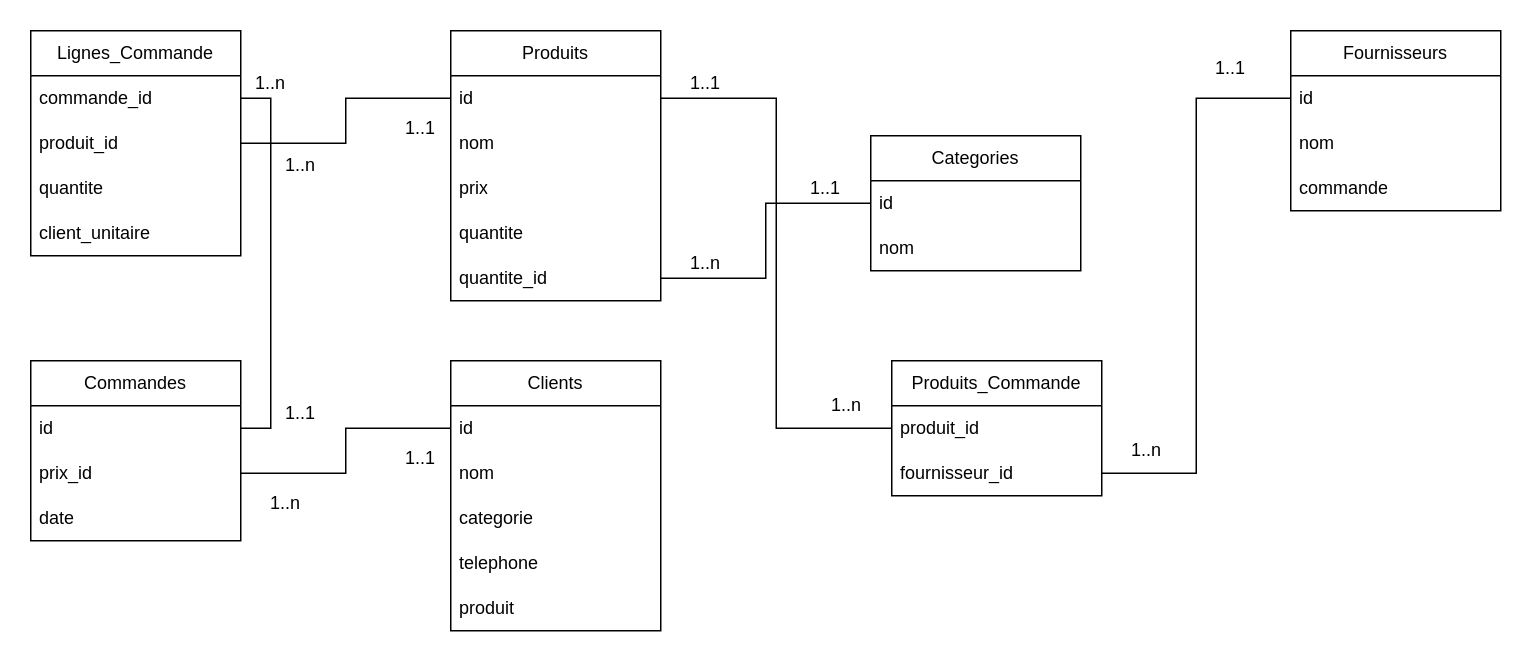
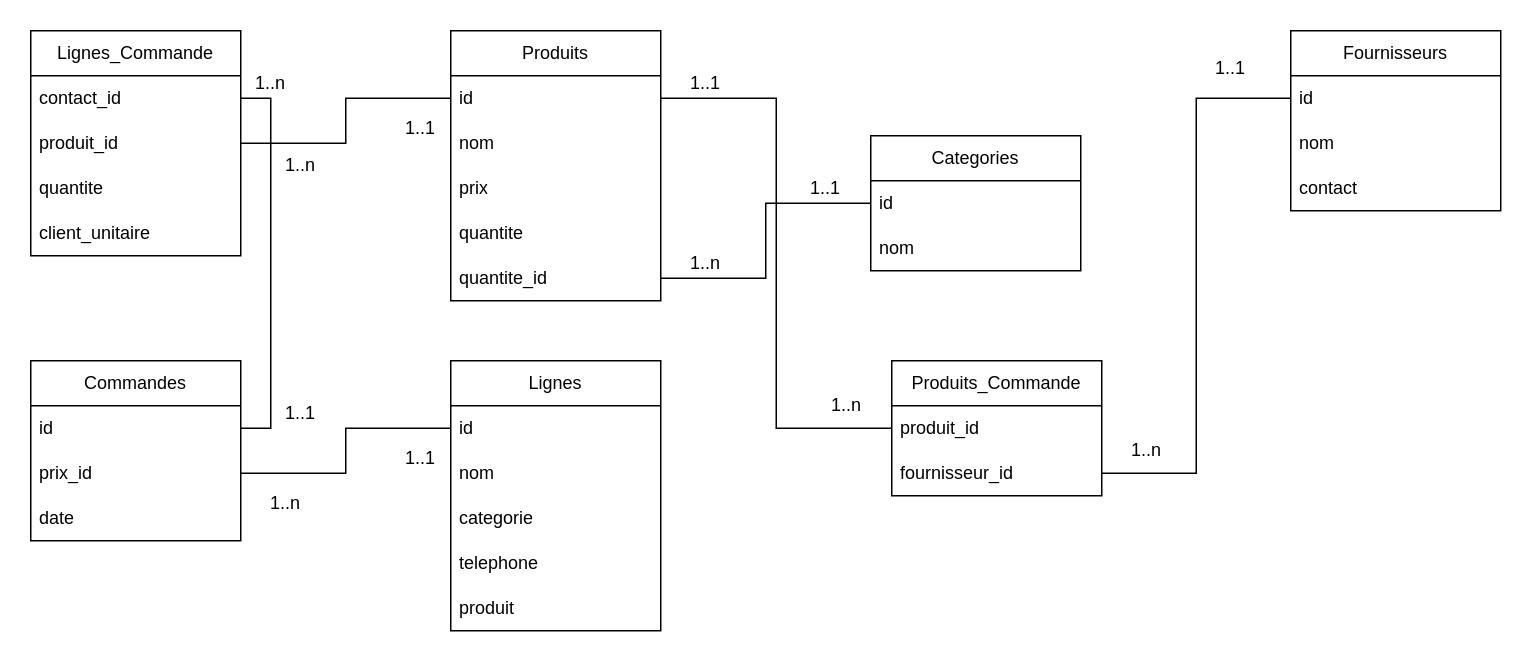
node "commande_id": label "commande_id" -> "contact_id"
node "commande": label "commande" -> "contact"
node "Clients": label "Clients" -> "Lignes"
